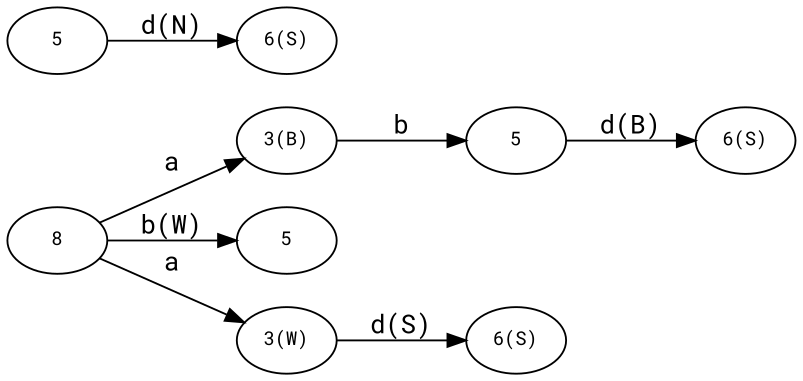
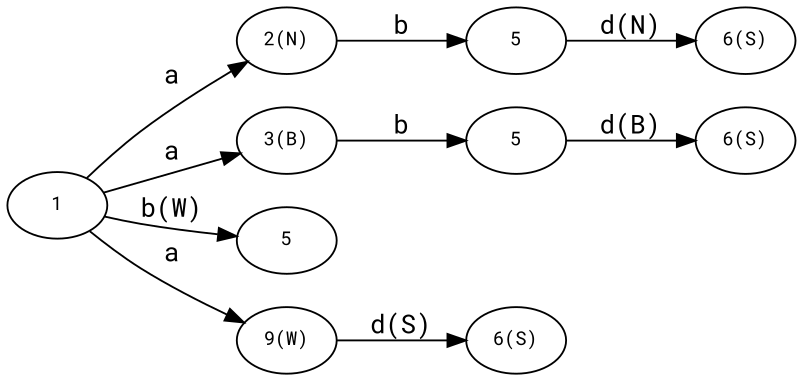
node "2(N)": added
node "8": label "8" -> "1"
node "3(W)": label "3(W)" -> "9(W)"
